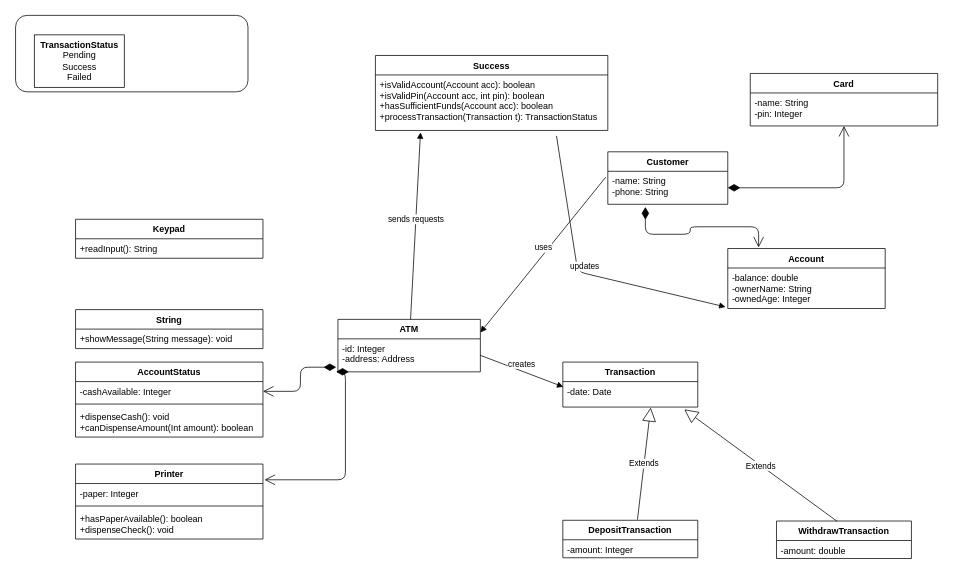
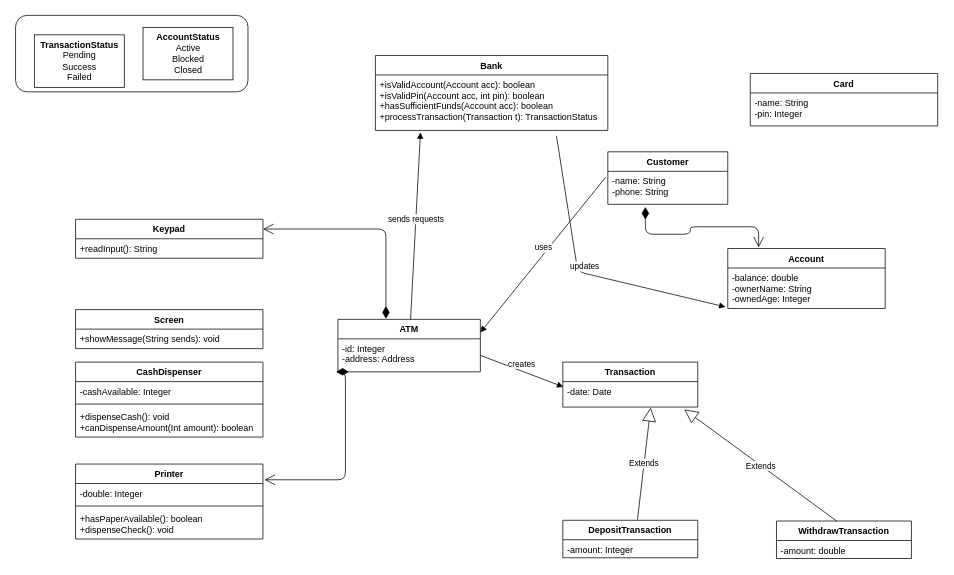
node "AccountStatus Active Blocked Closed": added
node "Success": label "Success" -> "Bank"
edge "Card" -- "-name: String -phone: String": removed
edge "Keypad" -- "ATM": added
node "String": label "String" -> "Screen"
node "+showMessage(String message): void": label "+showMessage(String message): void" -> "+showMessage(String sends): void"
node "AccountStatus": label "AccountStatus" -> "CashDispenser"
edge "-id: Integer -address: Address" -- "-cashAvailable: Integer": removed
node "-paper: Integer": label "-paper: Integer" -> "-double: Integer"
